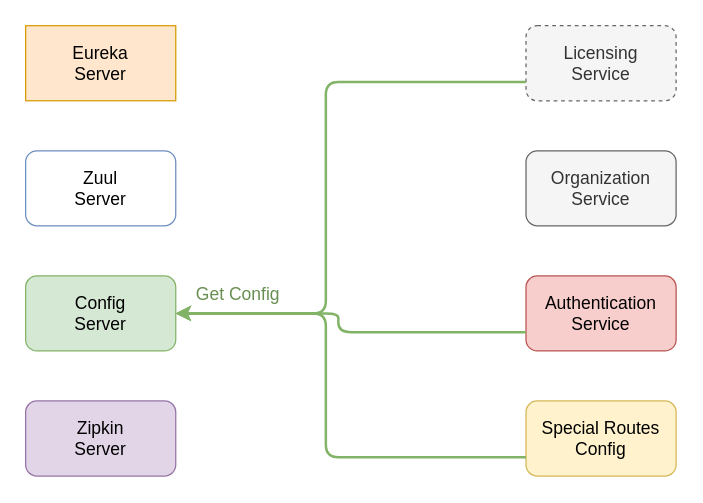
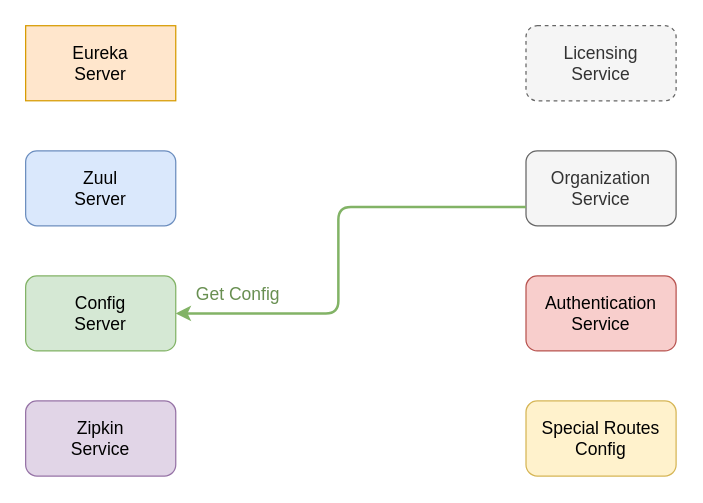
edge "Licensing Service" -> "Get Config": removed
node "Zuul Server": fillcolor #ffffff -> #dae8fc
edge "Organization Service" -> "Config Server": added
edge "Authentication Service" -> "Config Server": removed
node "Zipkin Server": label "Zipkin Server" -> "Zipkin Service"
edge "Special Routes Config" -> "Config Server": removed
